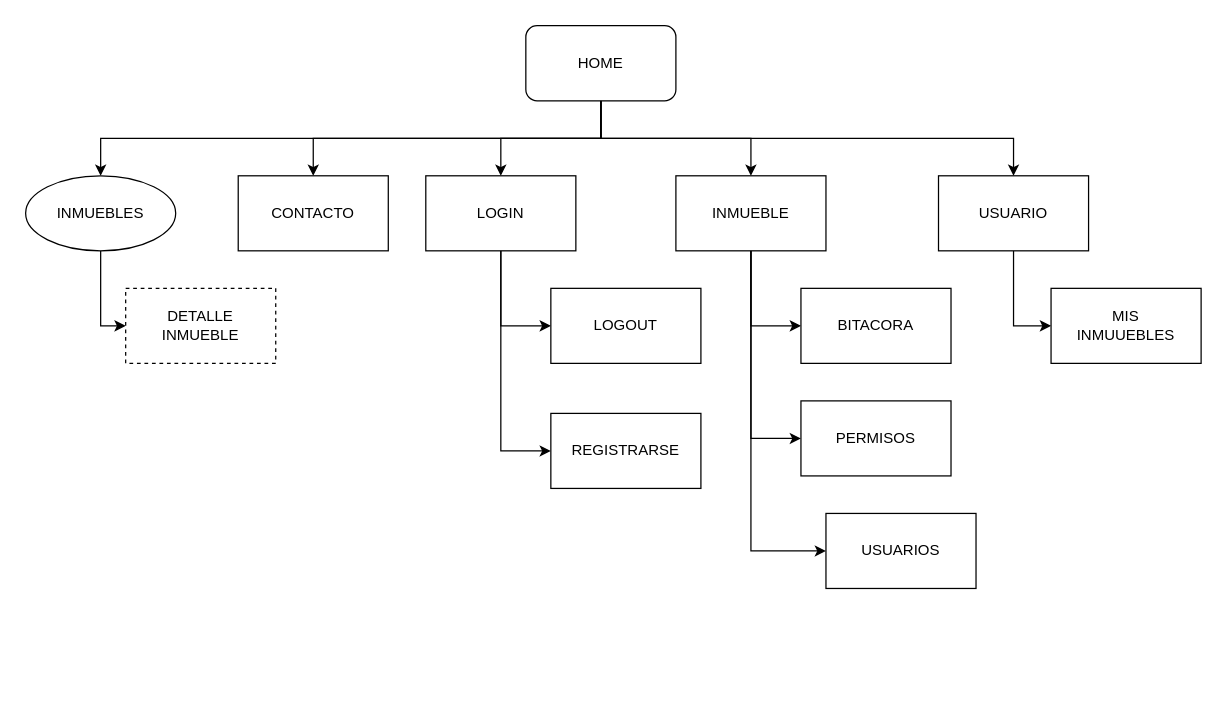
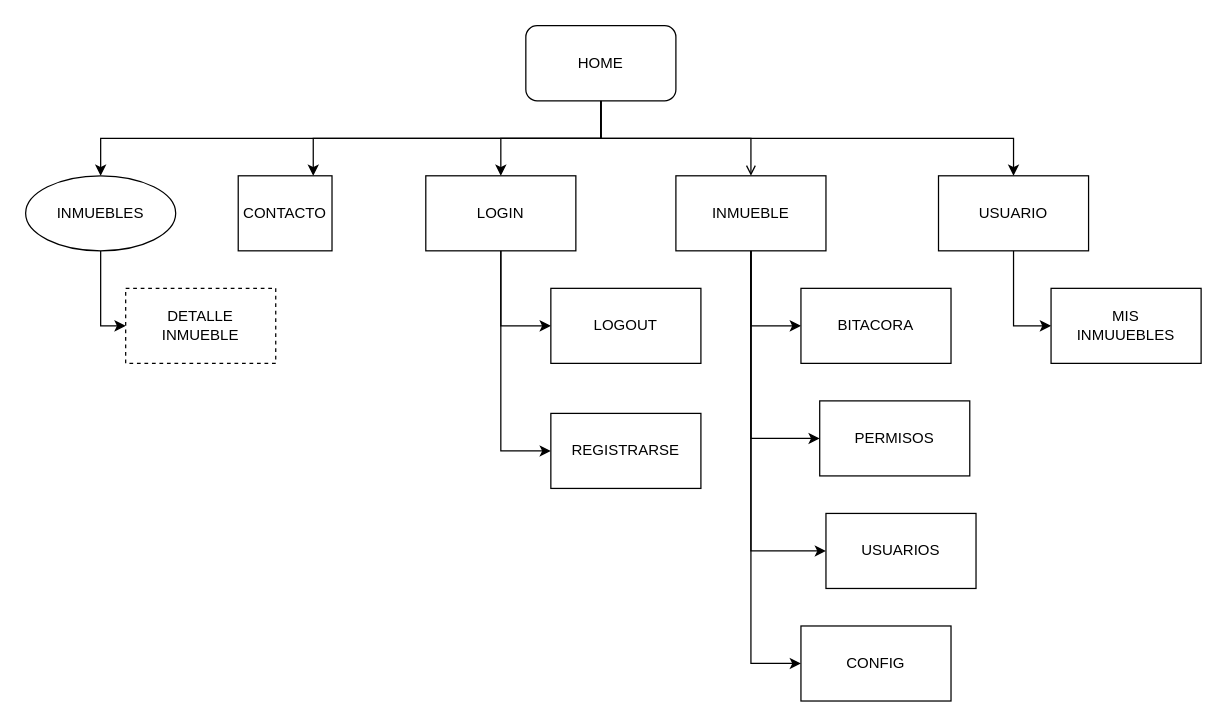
edge "HOME" -> "INMUEBLE": arrowhead classic -> open
node "CONTACTO": size 150x75 -> 94x75
node "PERMISOS": moved (876, 438) -> (894, 438)
edge "INMUEBLE" -> "CONFIG": added
node "CONFIG": added
